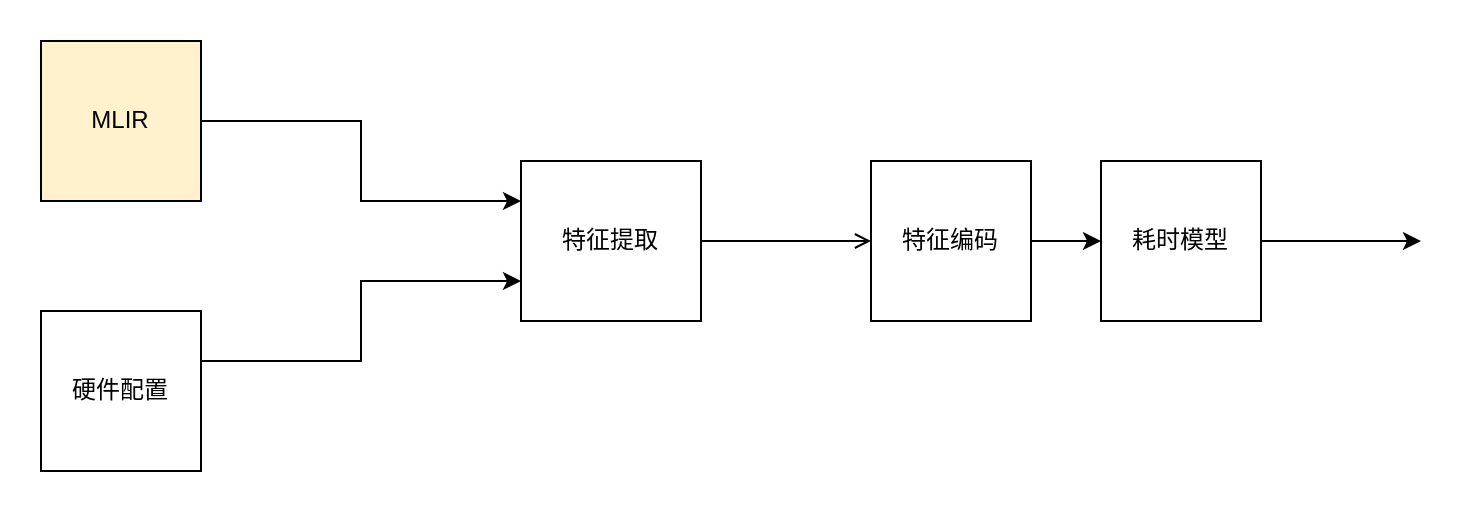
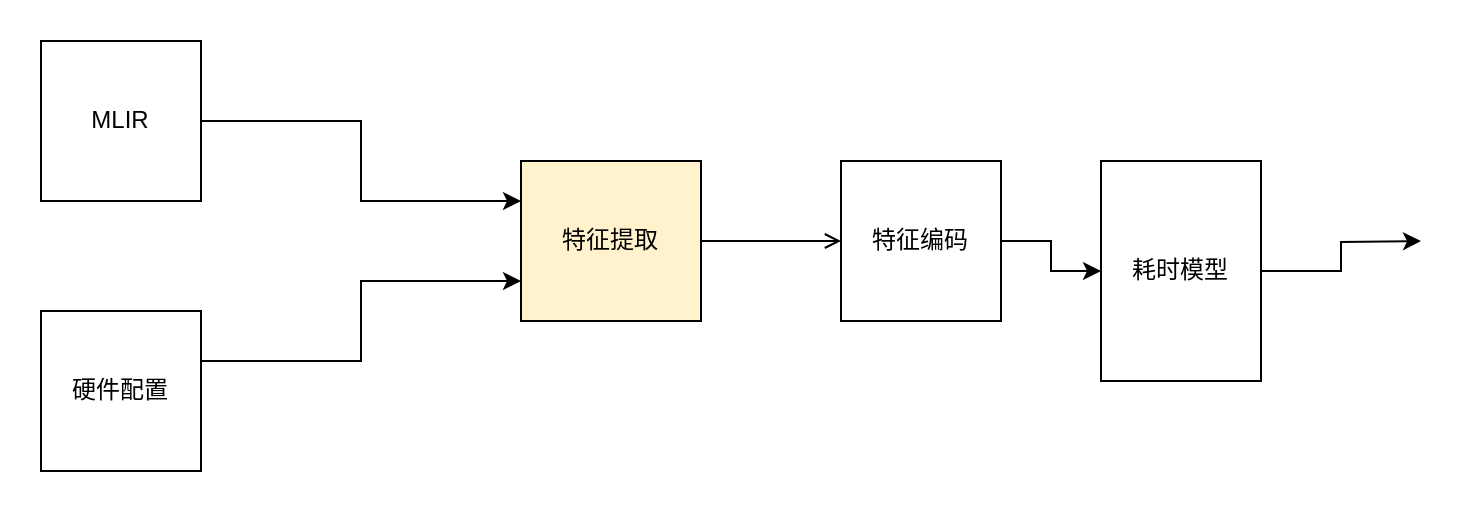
node "MLIR": fillcolor #fff2cc -> #ffffff
node "特征提取": fillcolor #ffffff -> #fff2cc
node "特征编码": moved (951, 241) -> (921, 241)
node "耗时模型": size 160x160 -> 160x220
